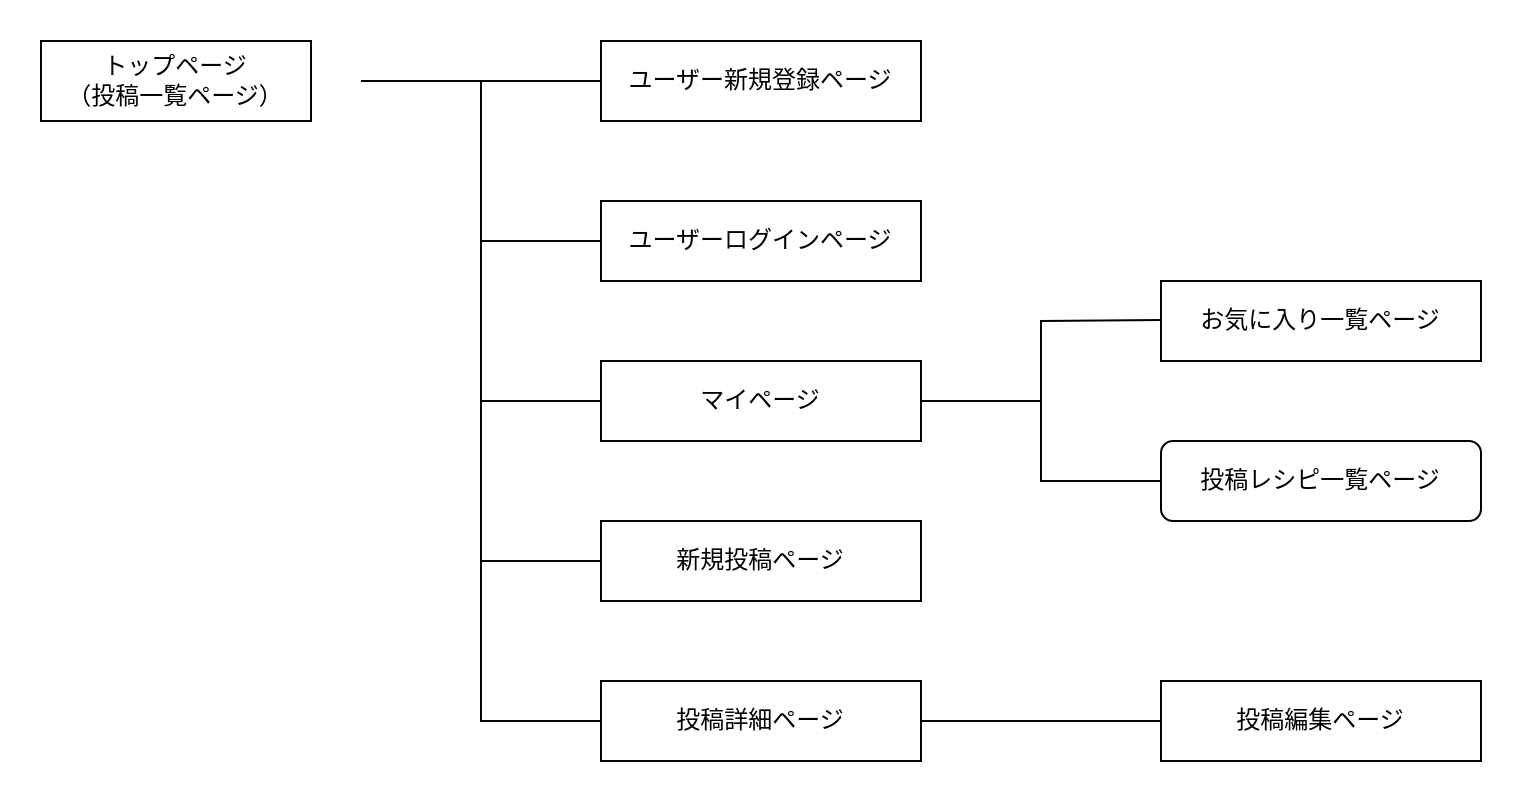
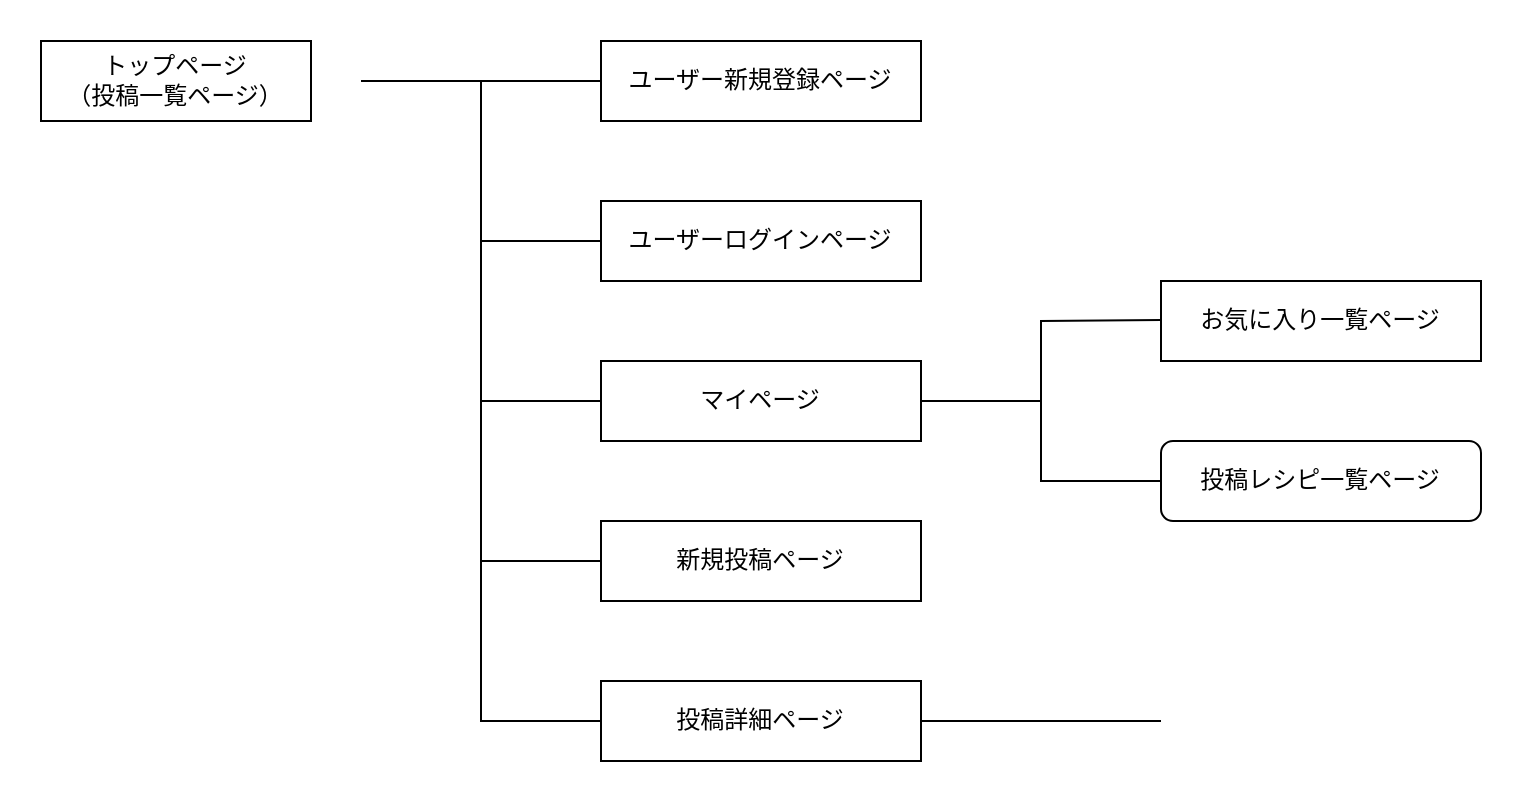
node "投稿編集ページ": removed
